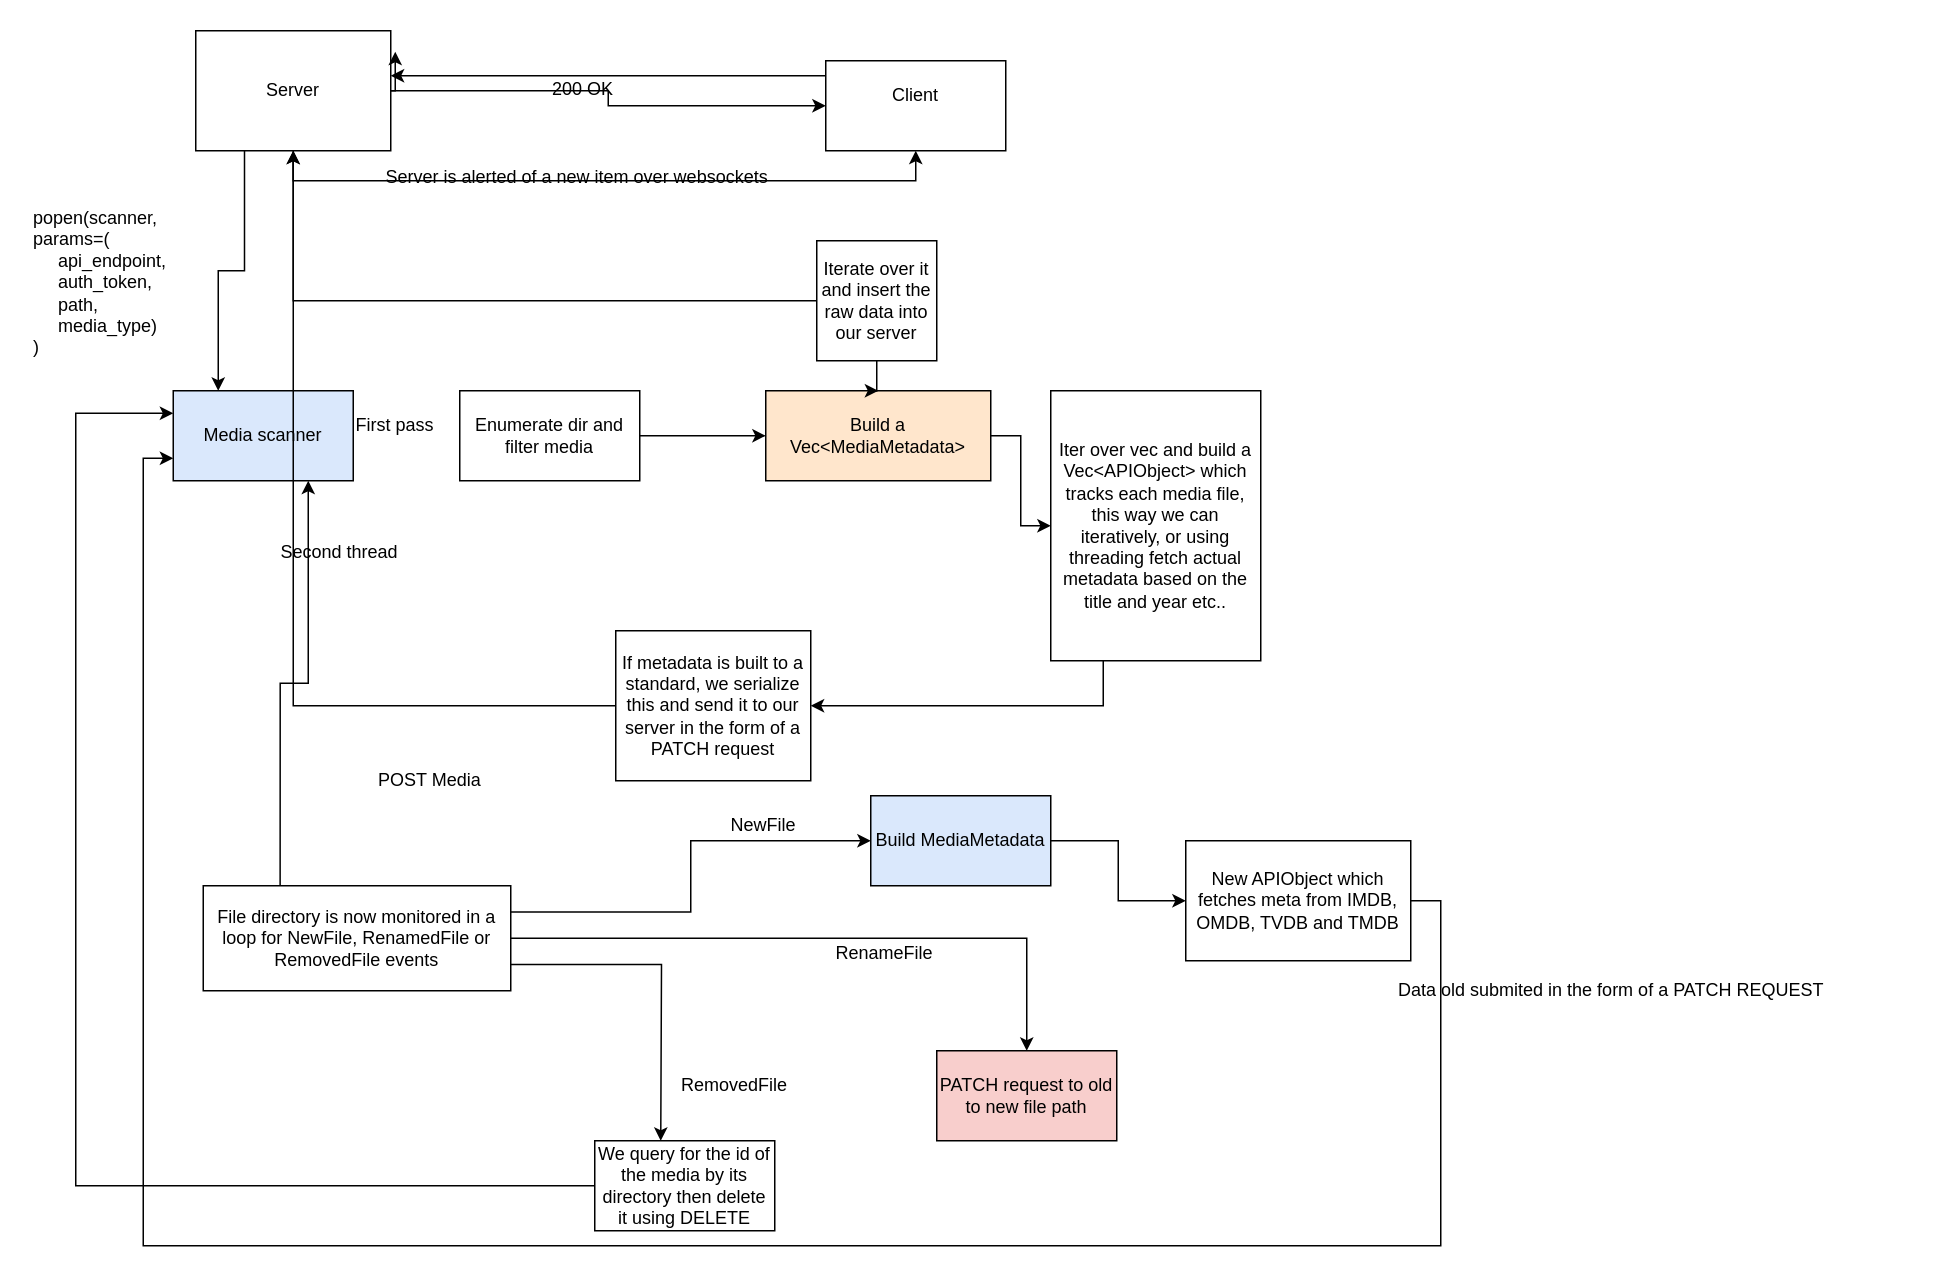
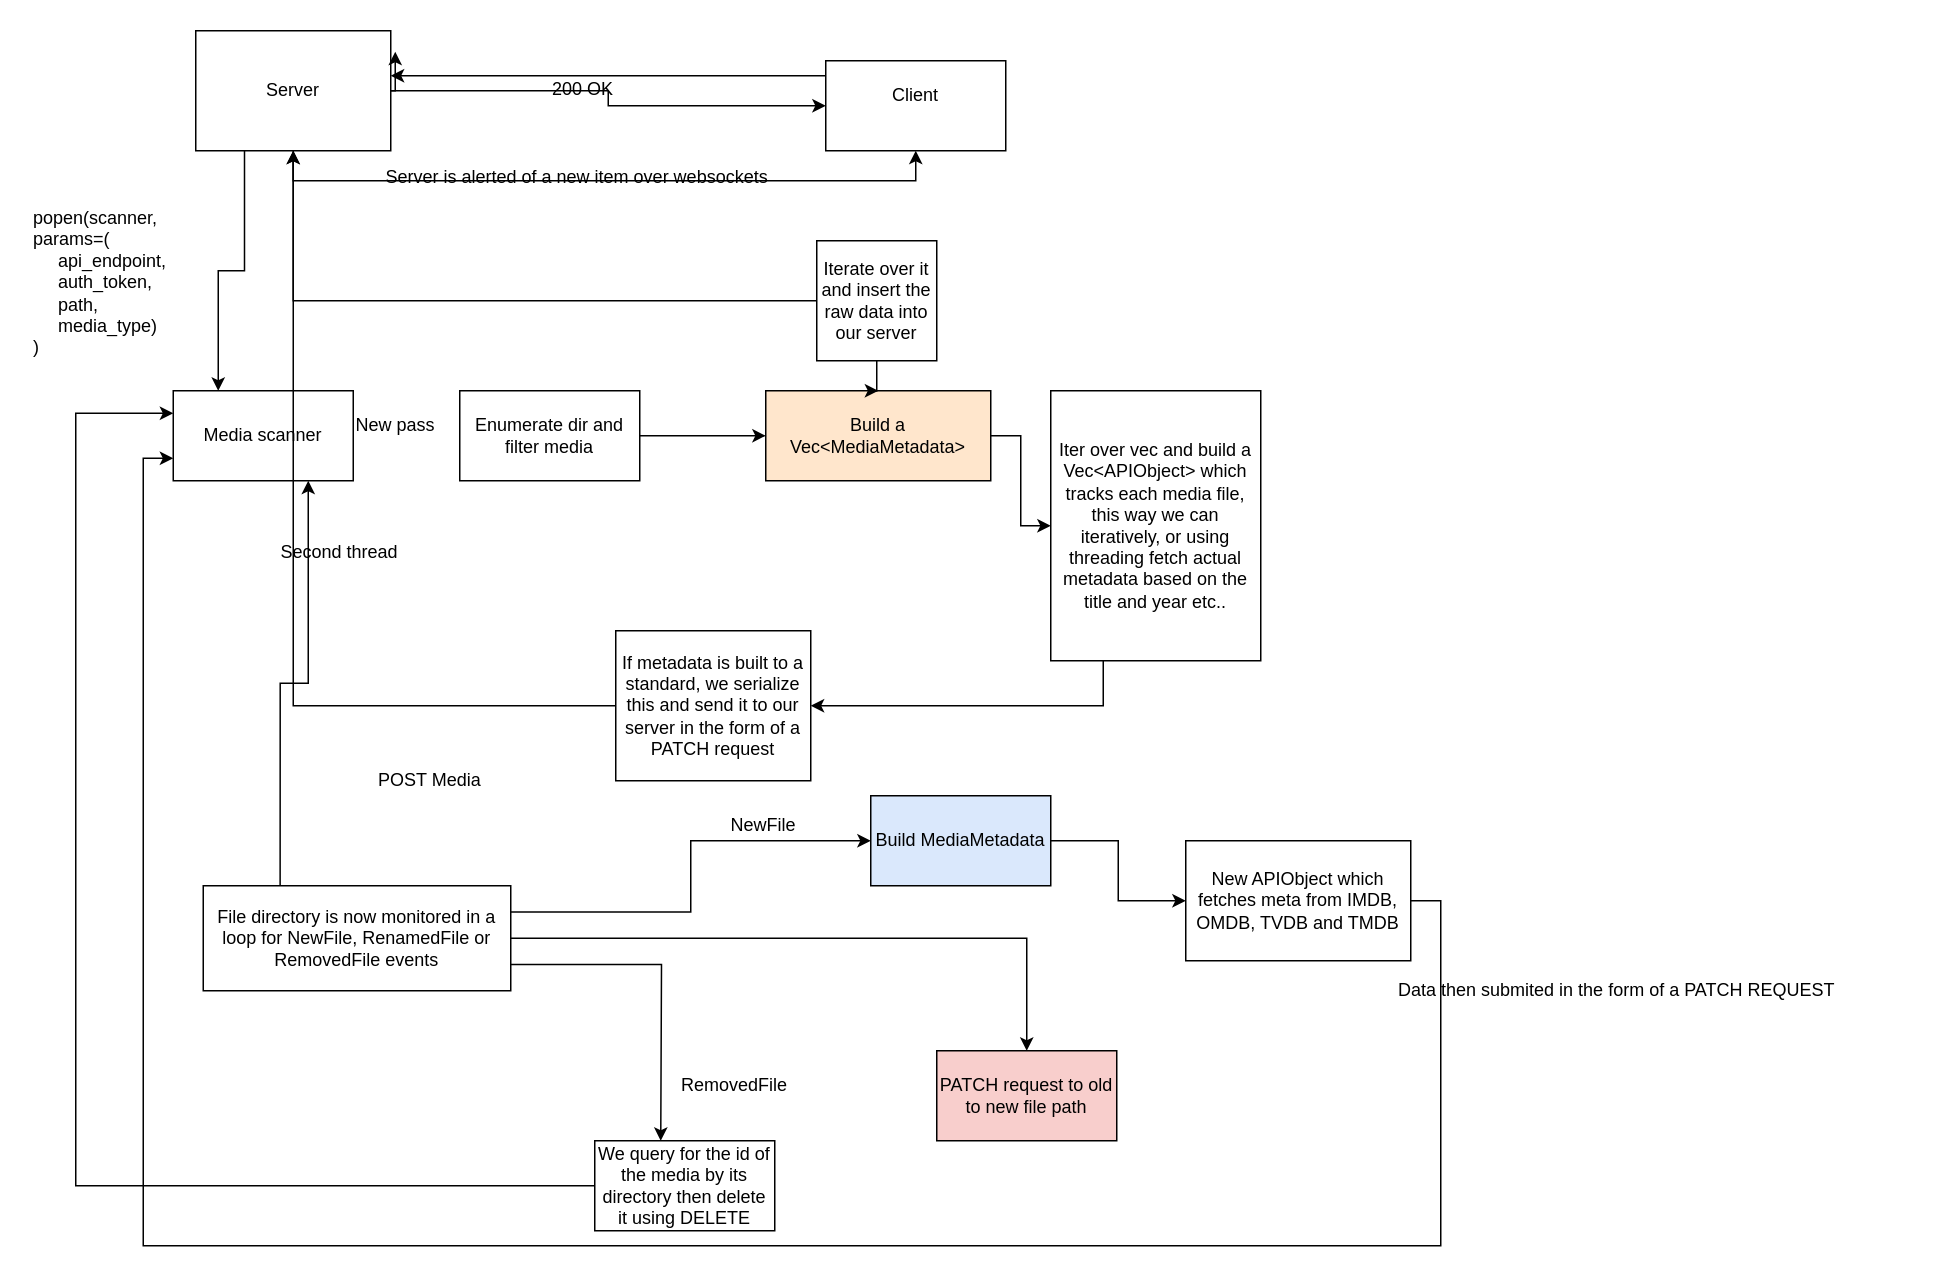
node "First pass": label "First pass" -> "New pass"
node "Media scanner": fillcolor #dae8fc -> #ffffff
node "RenameFile": removed
node "Data old submited in the form of a PATCH REQUEST": label "Data old submited in the form of a PATCH REQUEST" -> "Data then submited in the form of a PATCH REQUEST"
